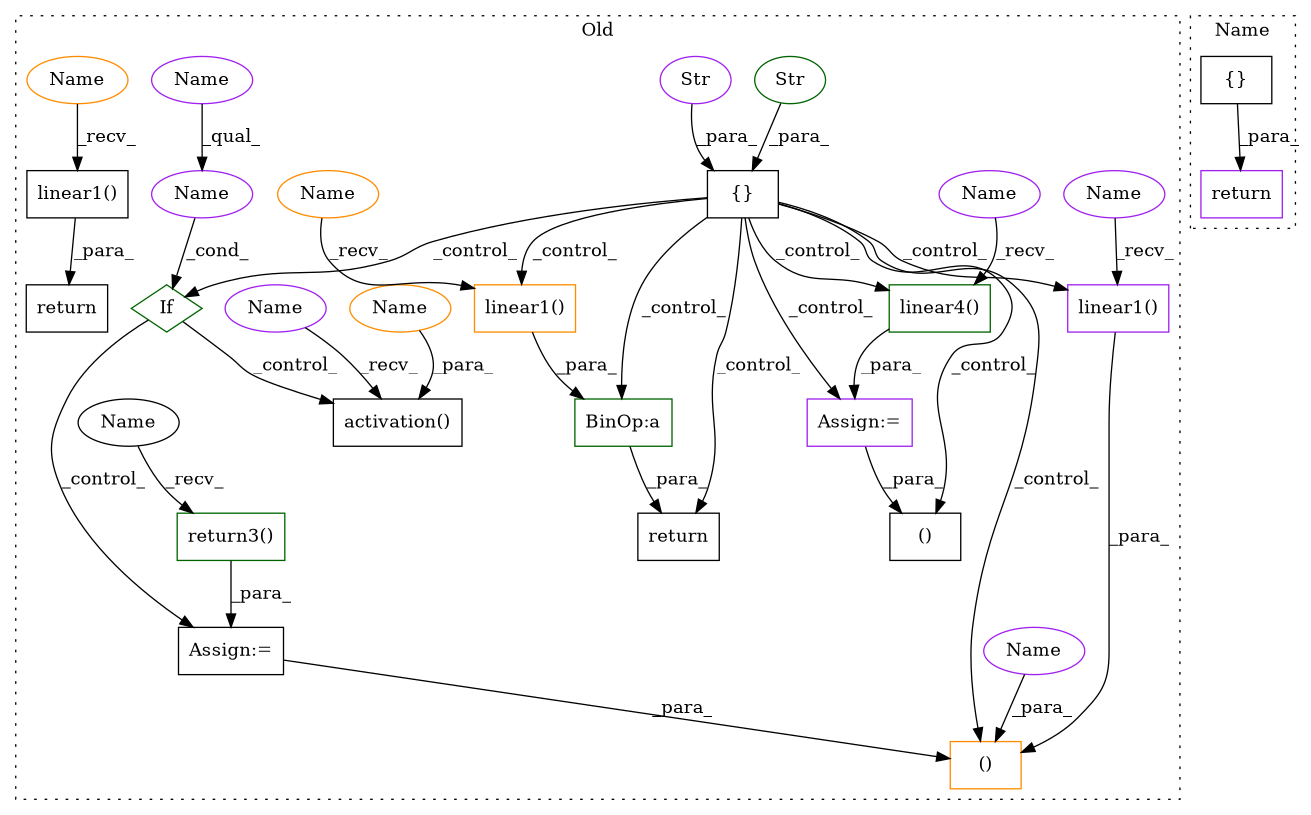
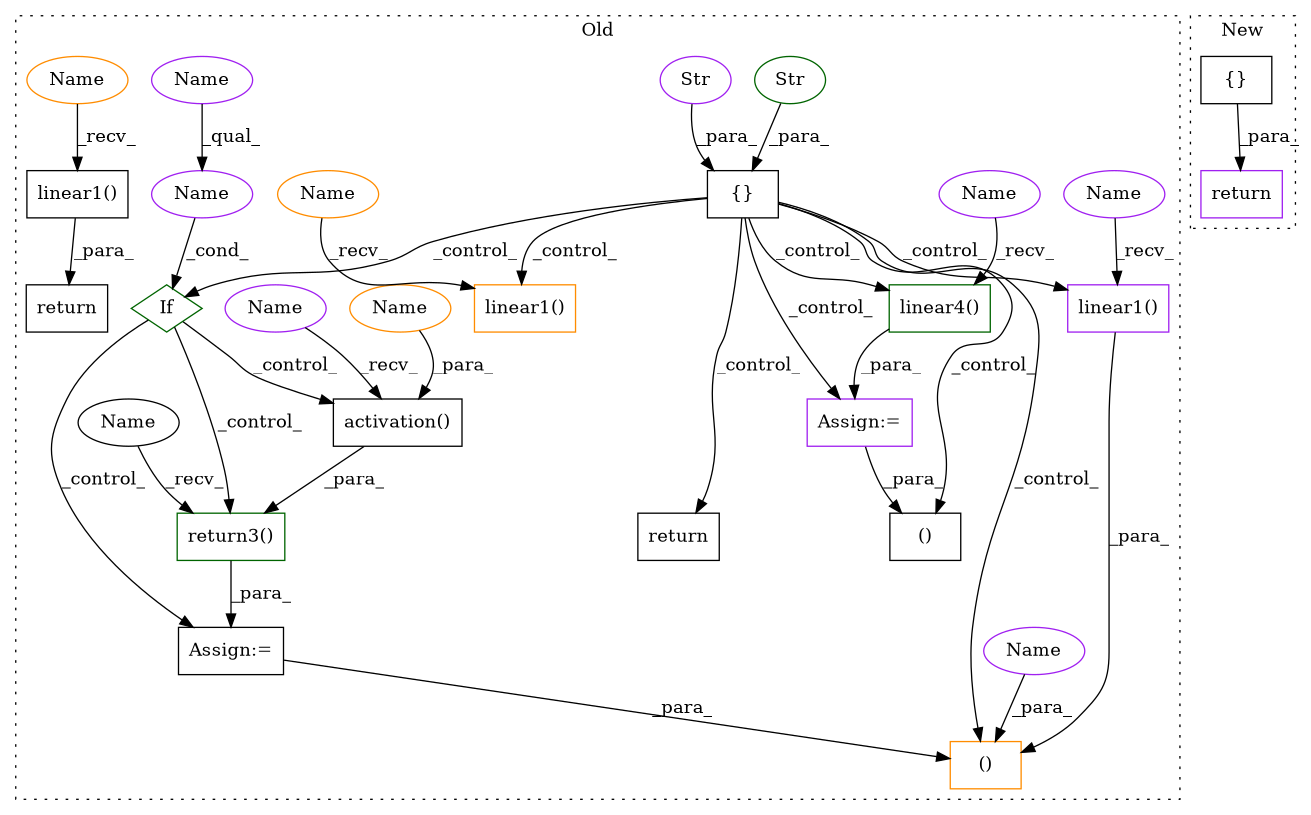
cluster "Name": label "Name" -> "New"
edge "If" -> "return3()": added, label "_control_"
node "BinOp:a": removed
edge "activation()" -> "return3()": added, label "_para_"
